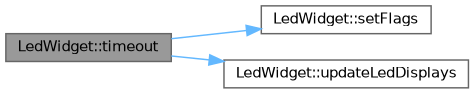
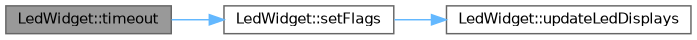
edge "LedWidget::timeout" -> "LedWidget::updateLedDisplays": now "LedWidget::setFlags" -> "LedWidget::updateLedDisplays"
